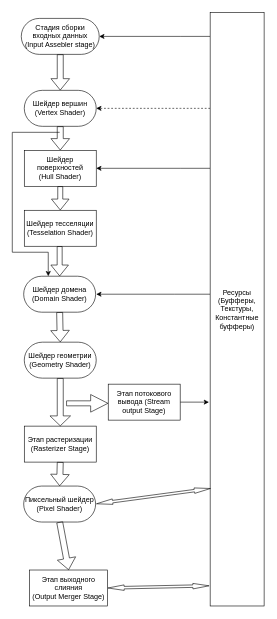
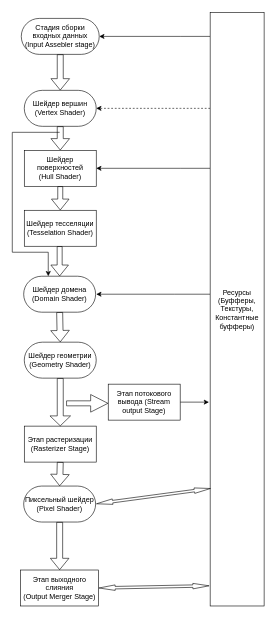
node "Этап выходного слияния (Output Merger Stage)": moved (69, 588) -> (60, 588)
